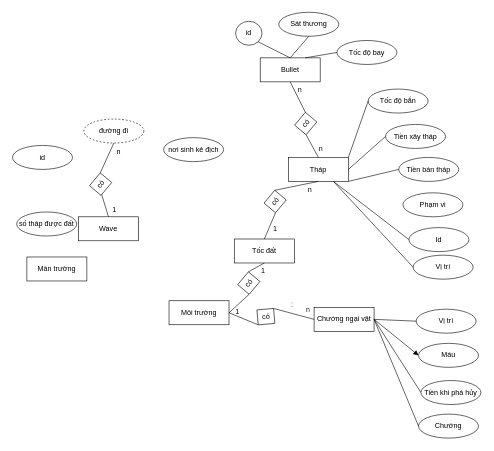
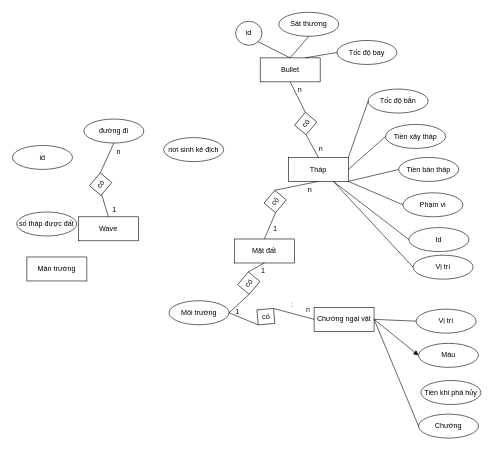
node "đường đi": style dashed -> solid
edge "Tháp" -- "Phạm vi": added
node "Tốc đất": label "Tốc đất" -> "Mặt đất"
node "Môi trường": shape rectangle -> ellipse
edge "Chướng ngại vật" -- "Tiền khi phá hủy": removed
